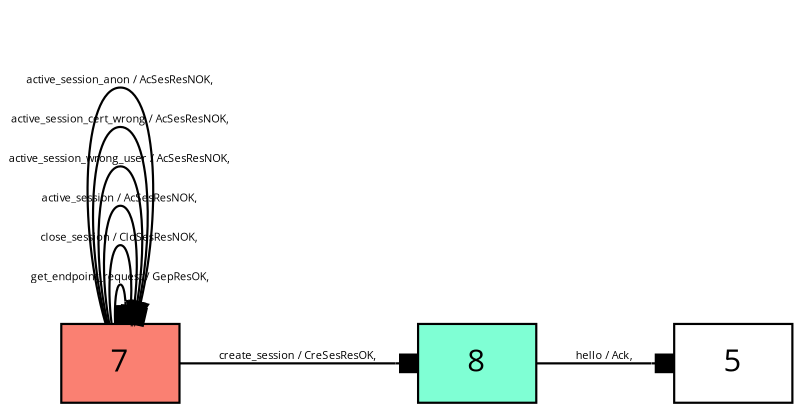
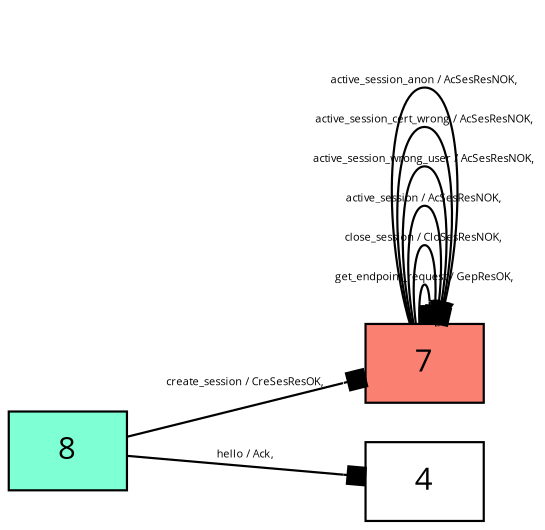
edge "7" -> "8": reversed
node "5": label "5" -> "4"
